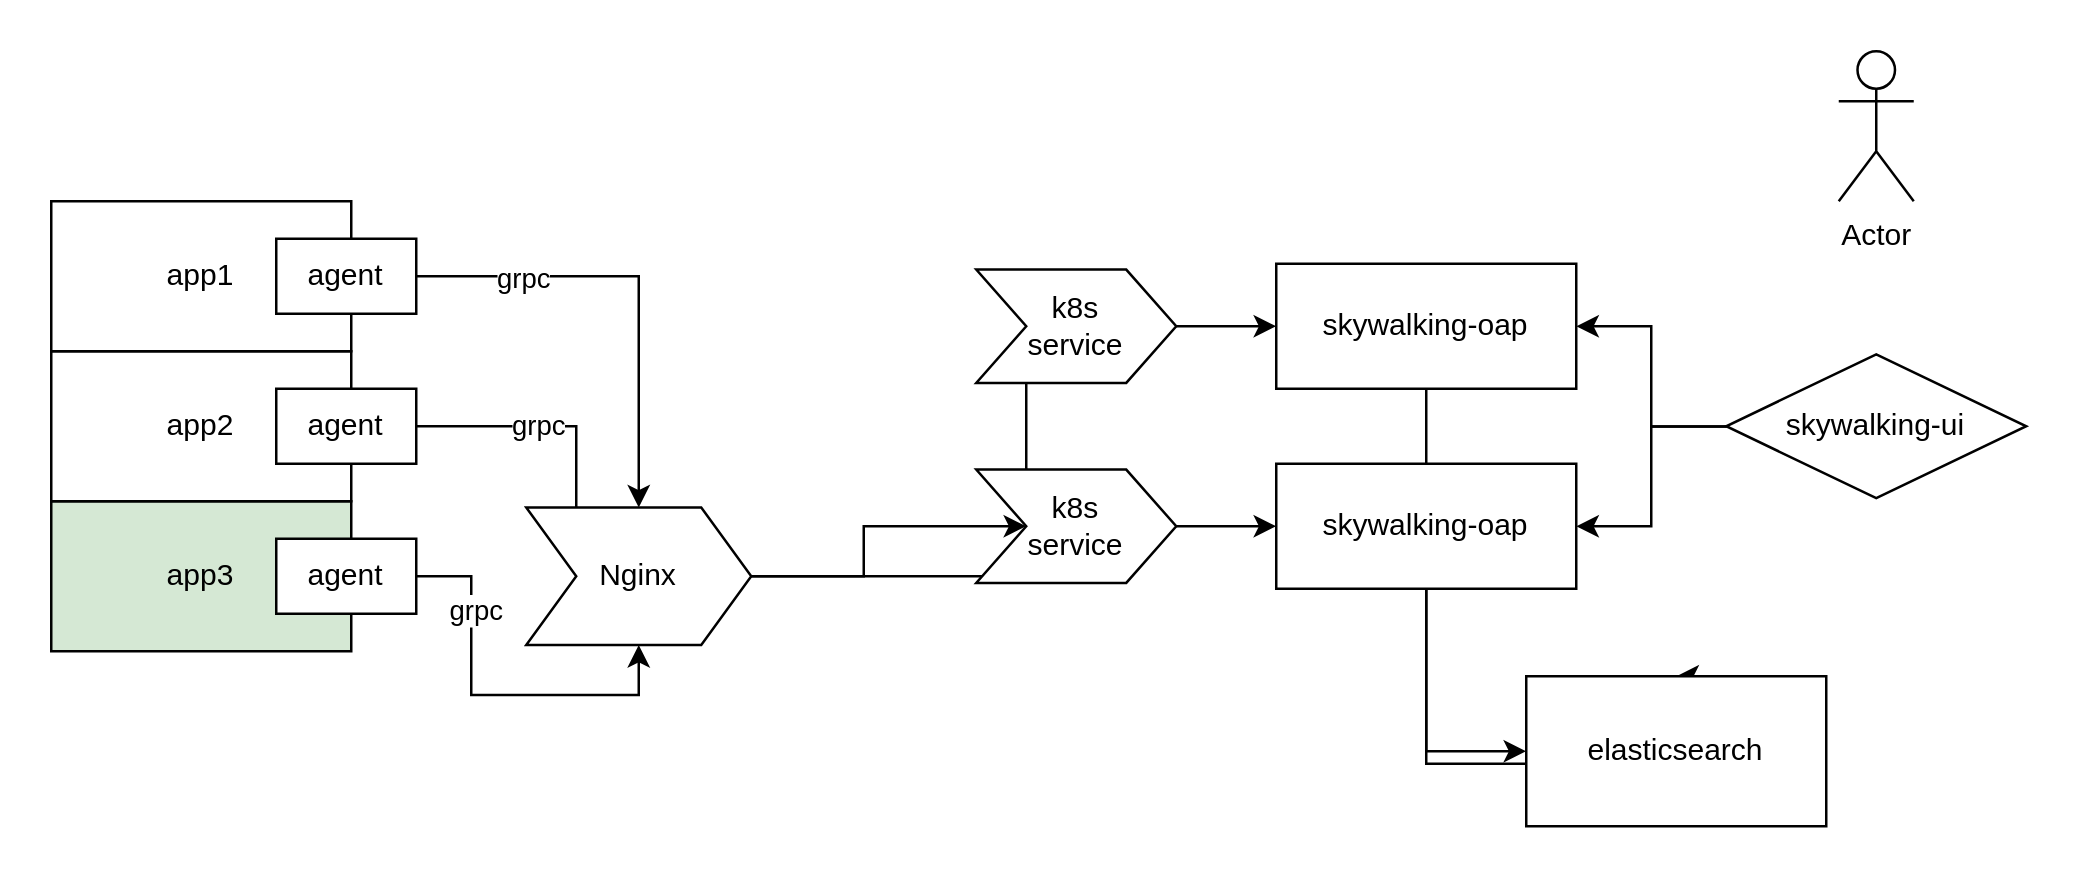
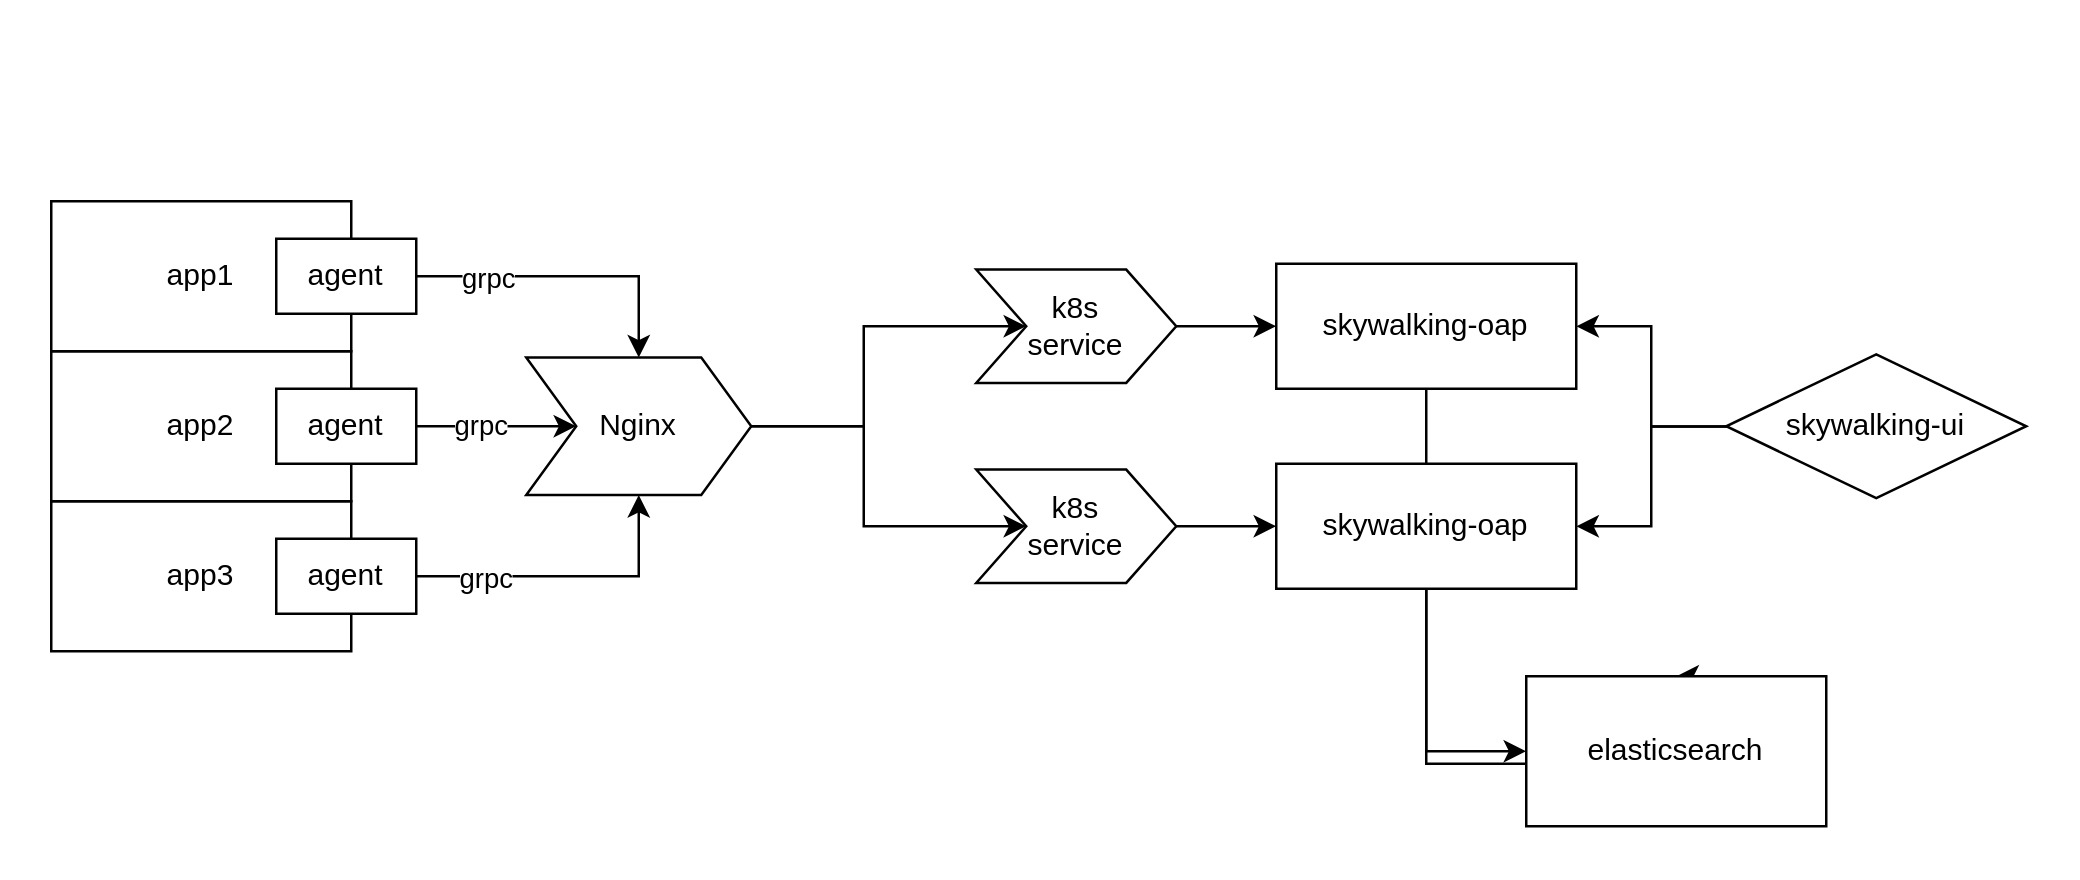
node "Actor": removed
node "app3": fillcolor #d5e8d4 -> #ffffff
node "Nginx": moved (639, 576) -> (639, 426)
